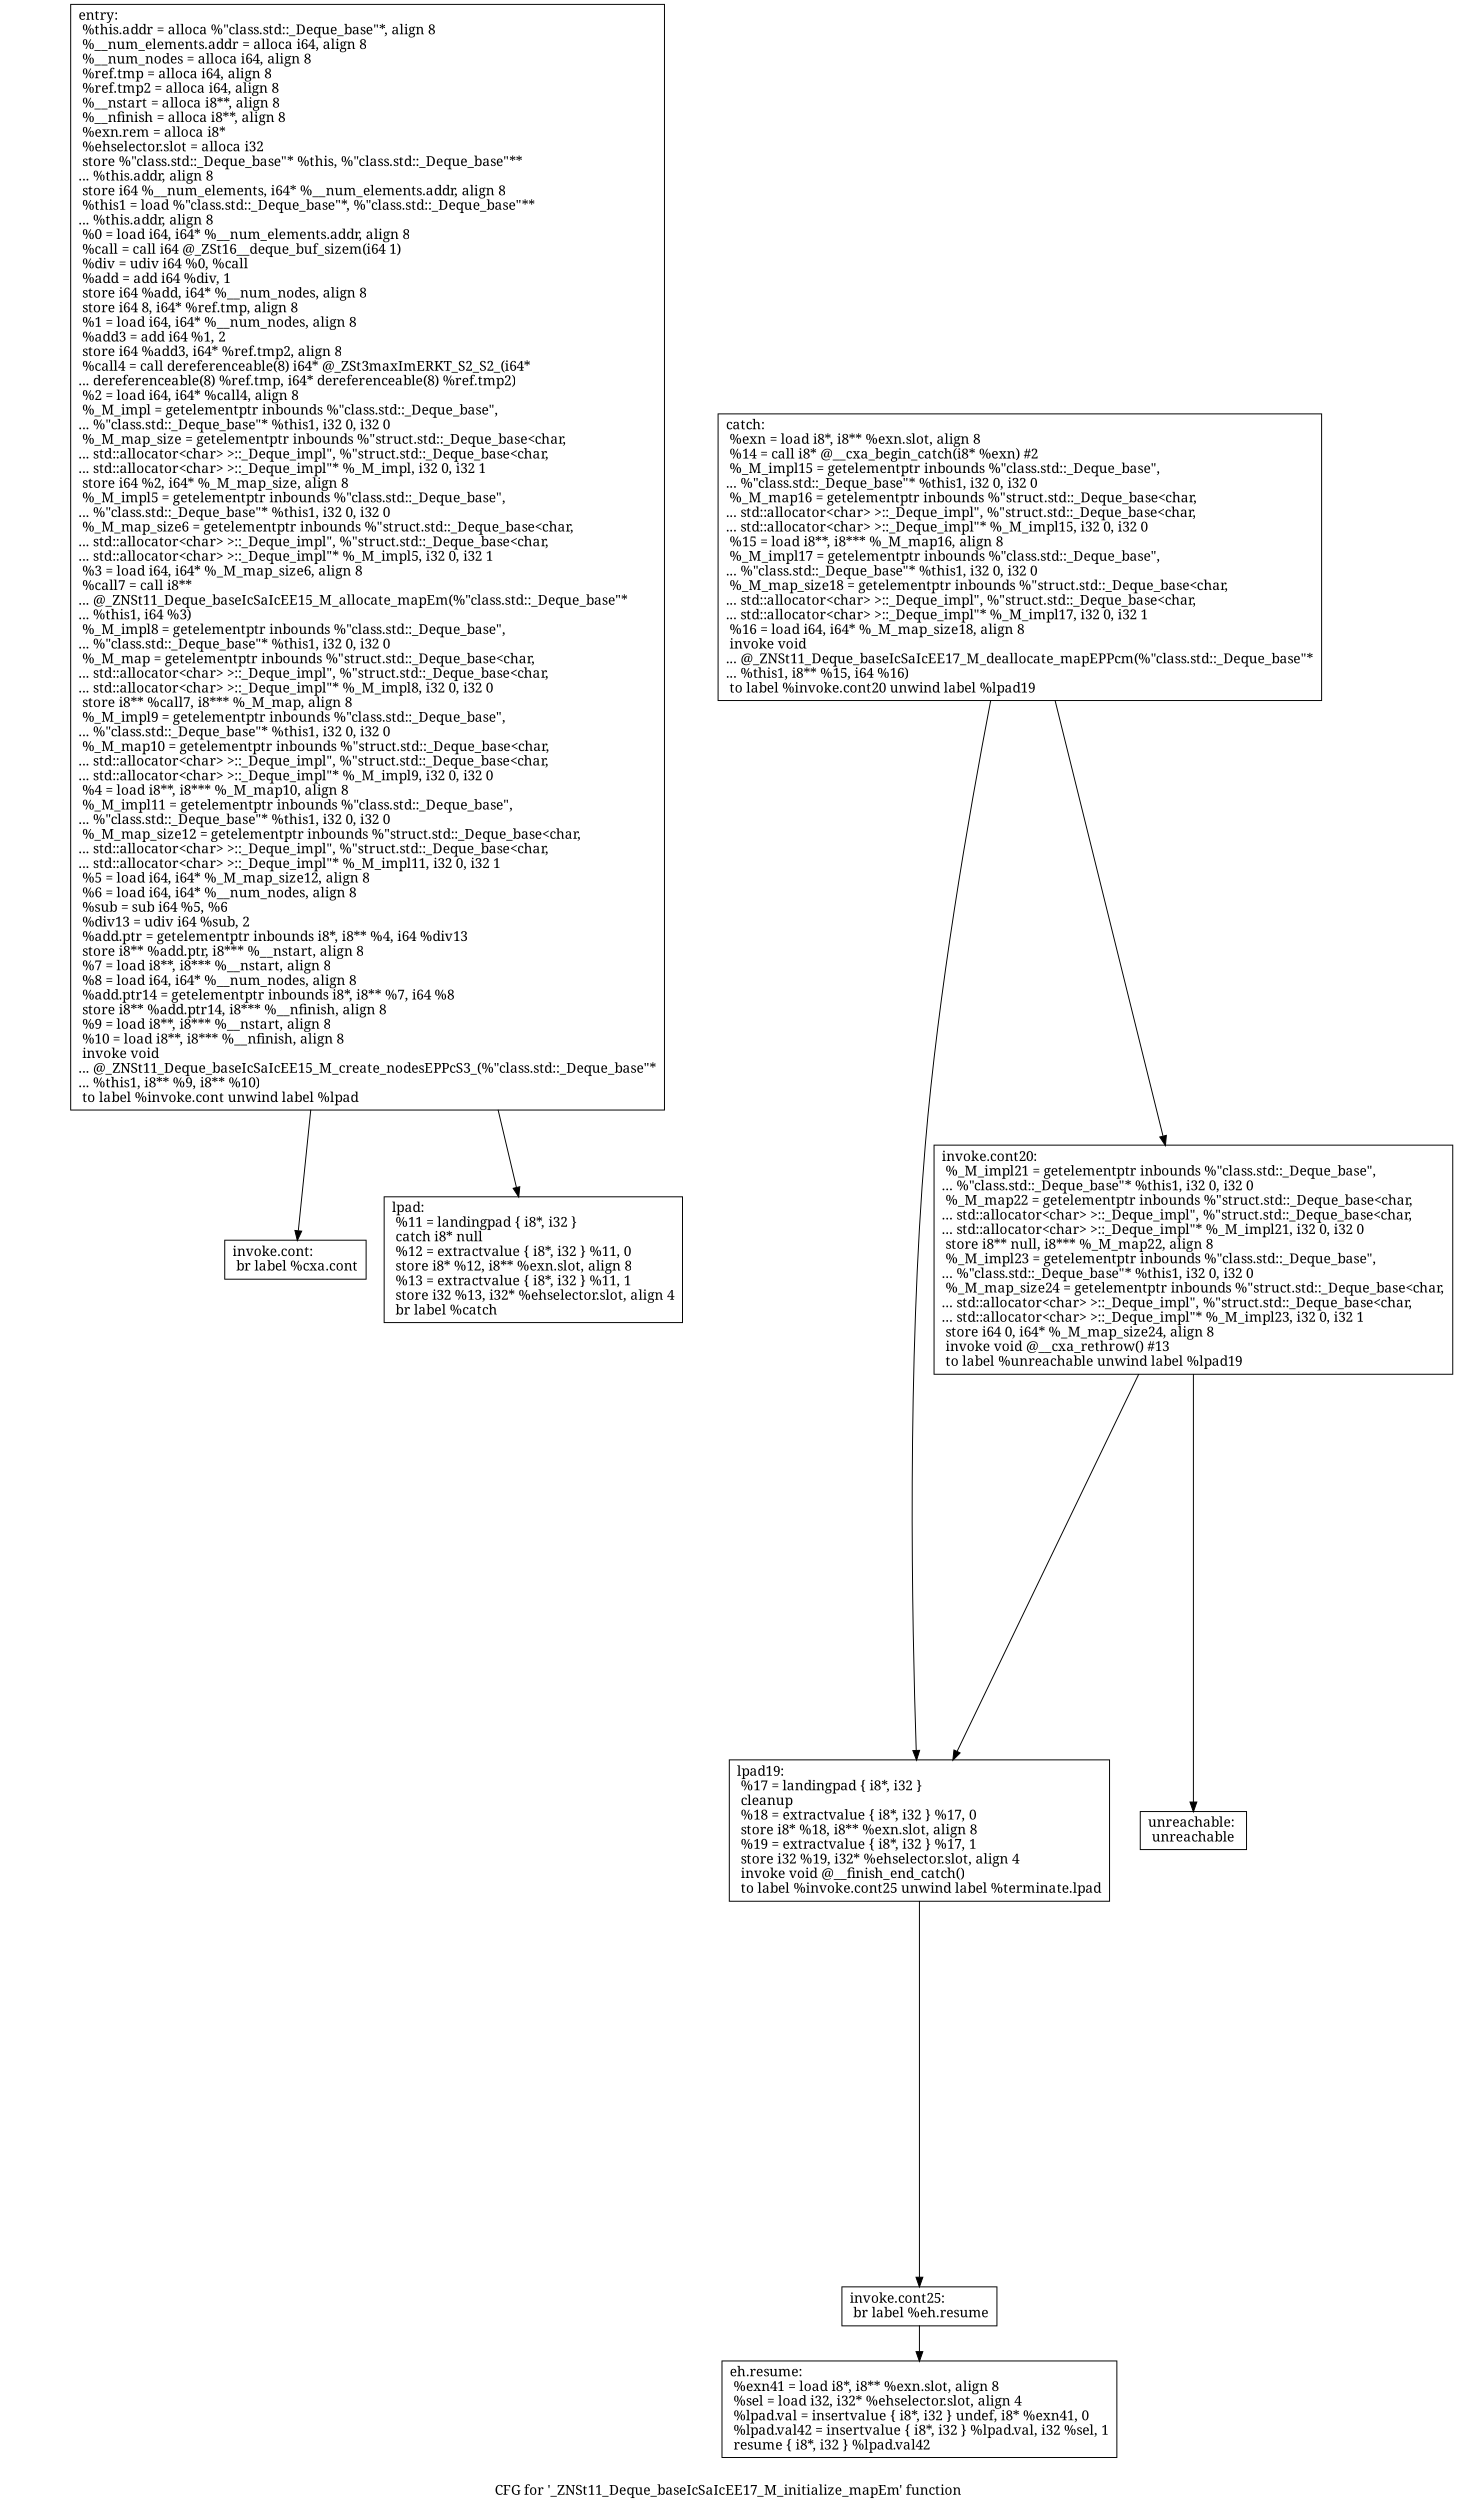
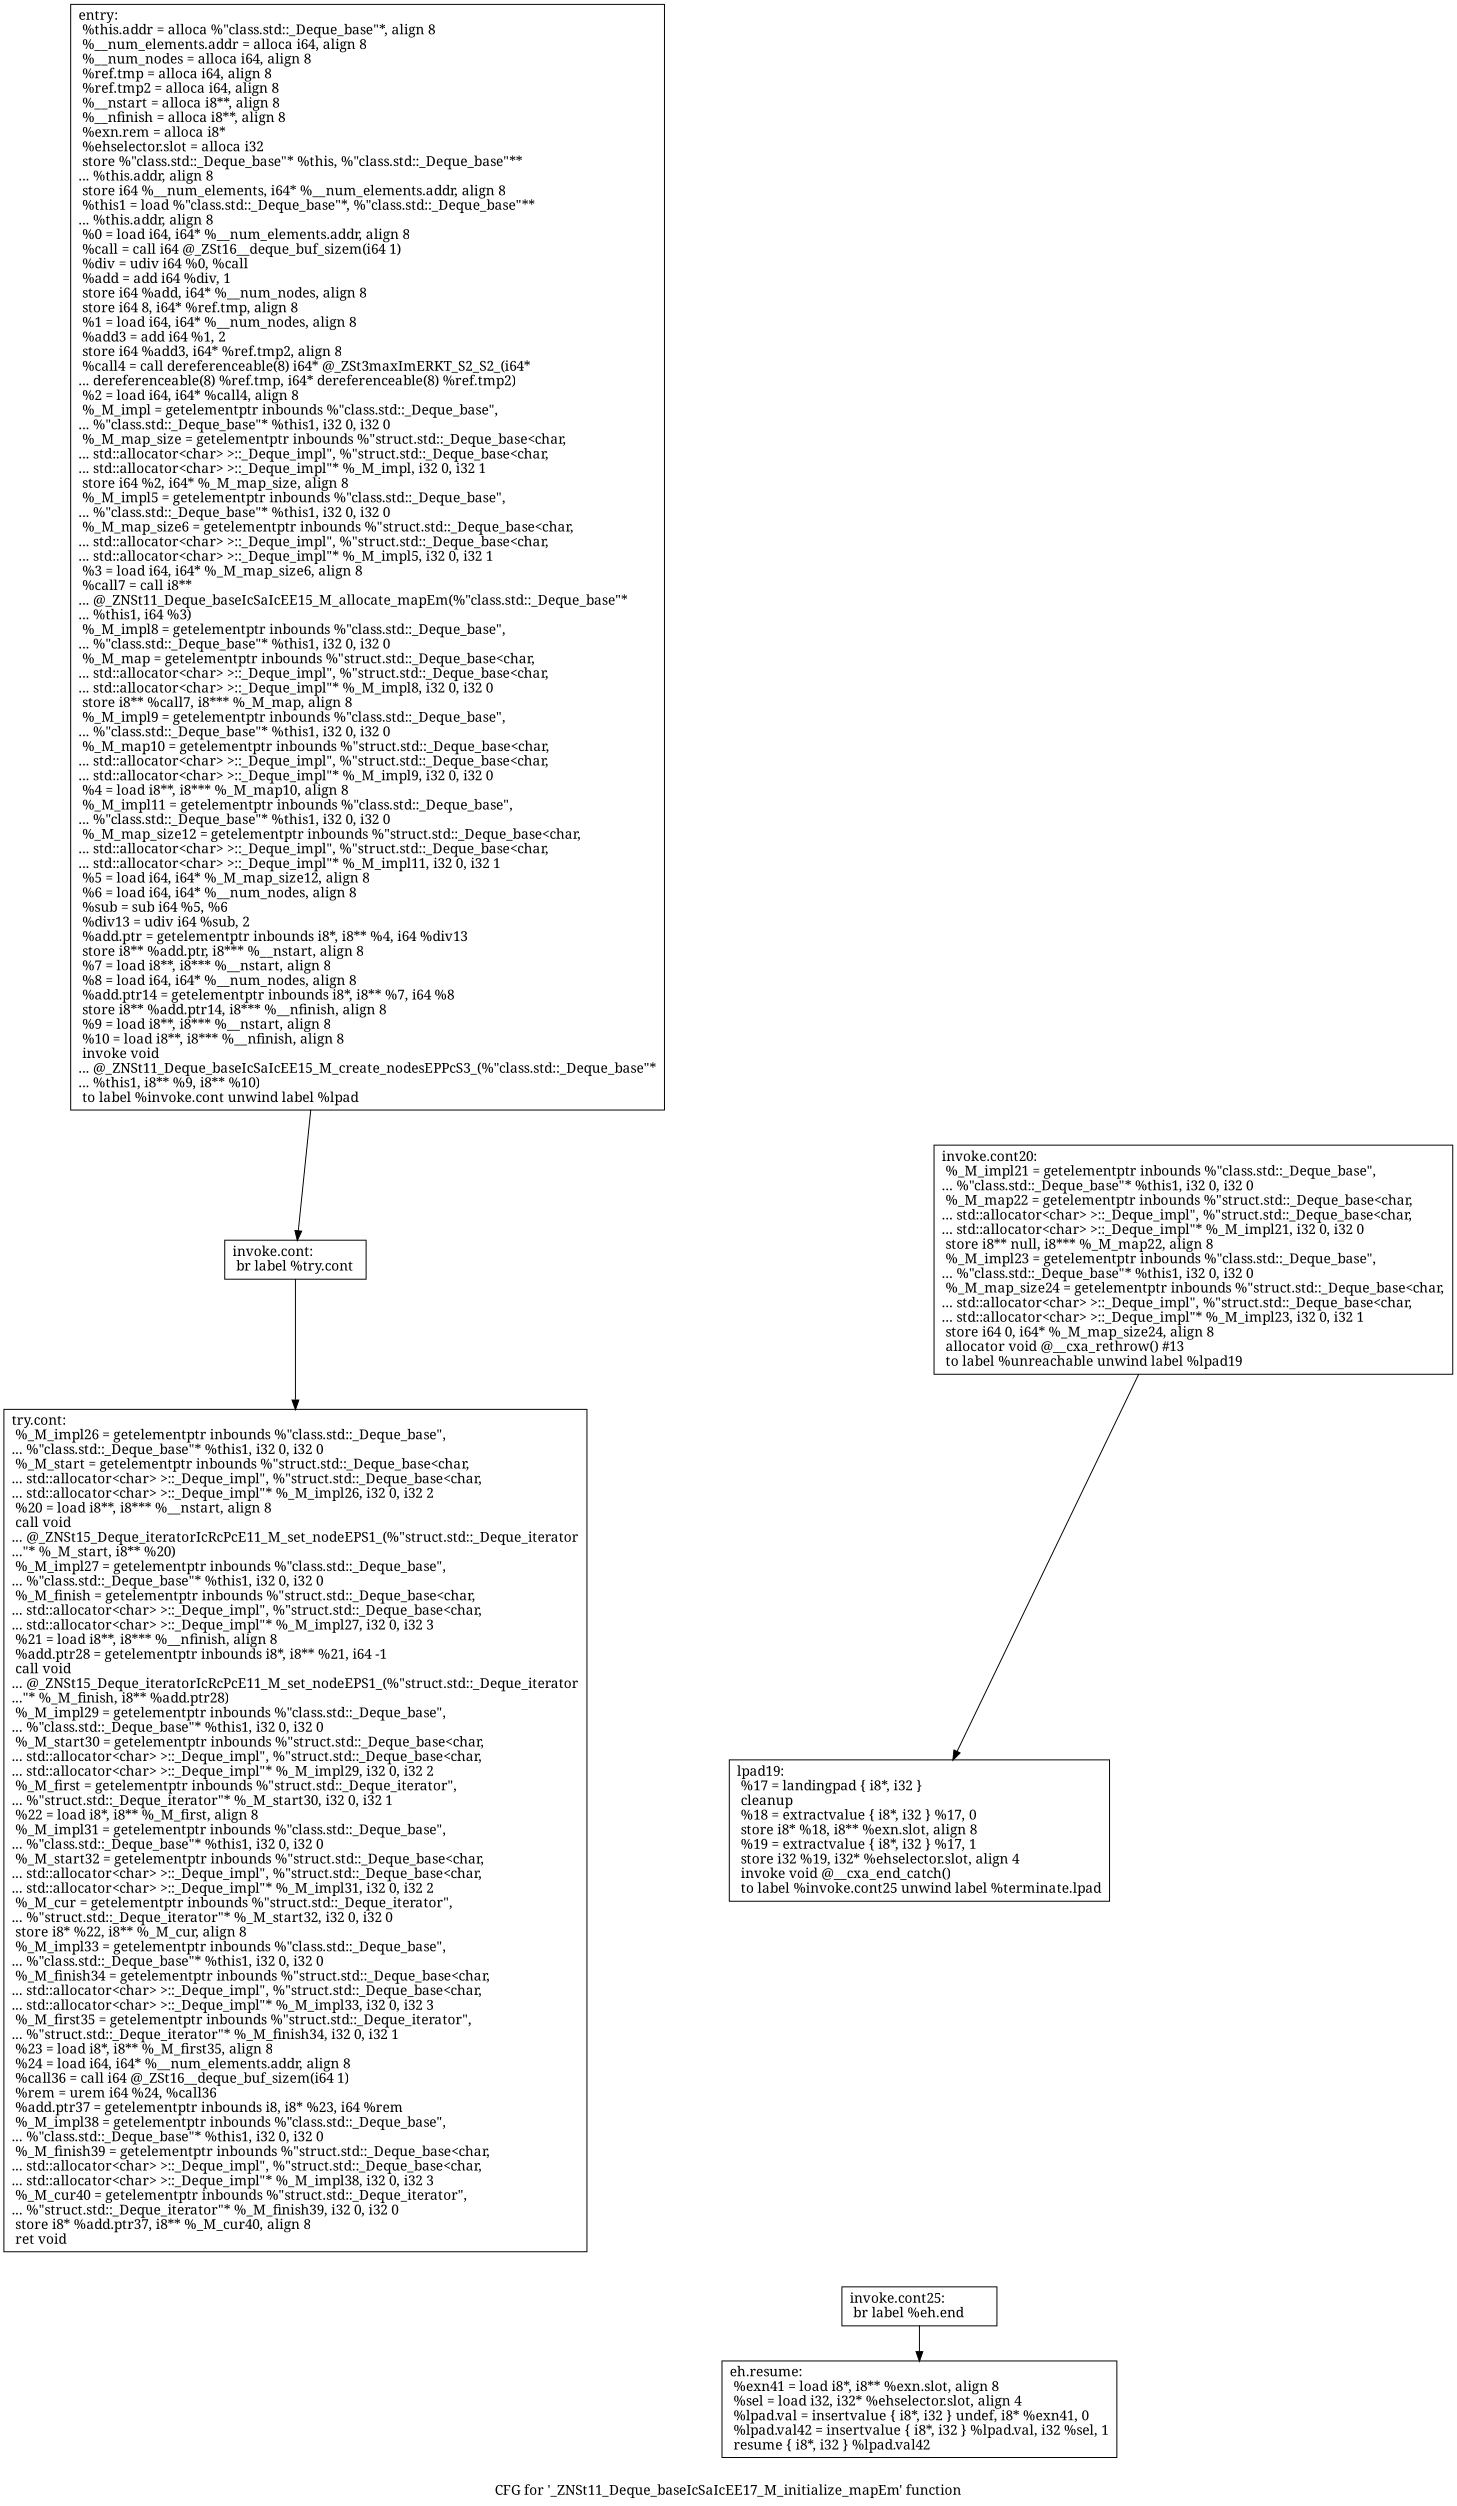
node "catch:": removed
node "lpad:": removed
node "invoke.cont:": text "br label %cxa.cont" -> "br label %try.cont"
node "invoke.cont20:": text "invoke void @__cxa_rethrow() #13" -> "allocator void @__cxa_rethrow() #13"
node "try.cont:": added
node "unreachable:": removed
node "lpad19:": text "invoke void @__finish_end_catch()" -> "invoke void @__cxa_end_catch()"
edge "lpad19:" -> "invoke.cont25:": removed
node "invoke.cont25:": text "br label %eh.resume" -> "br label %eh.end"
